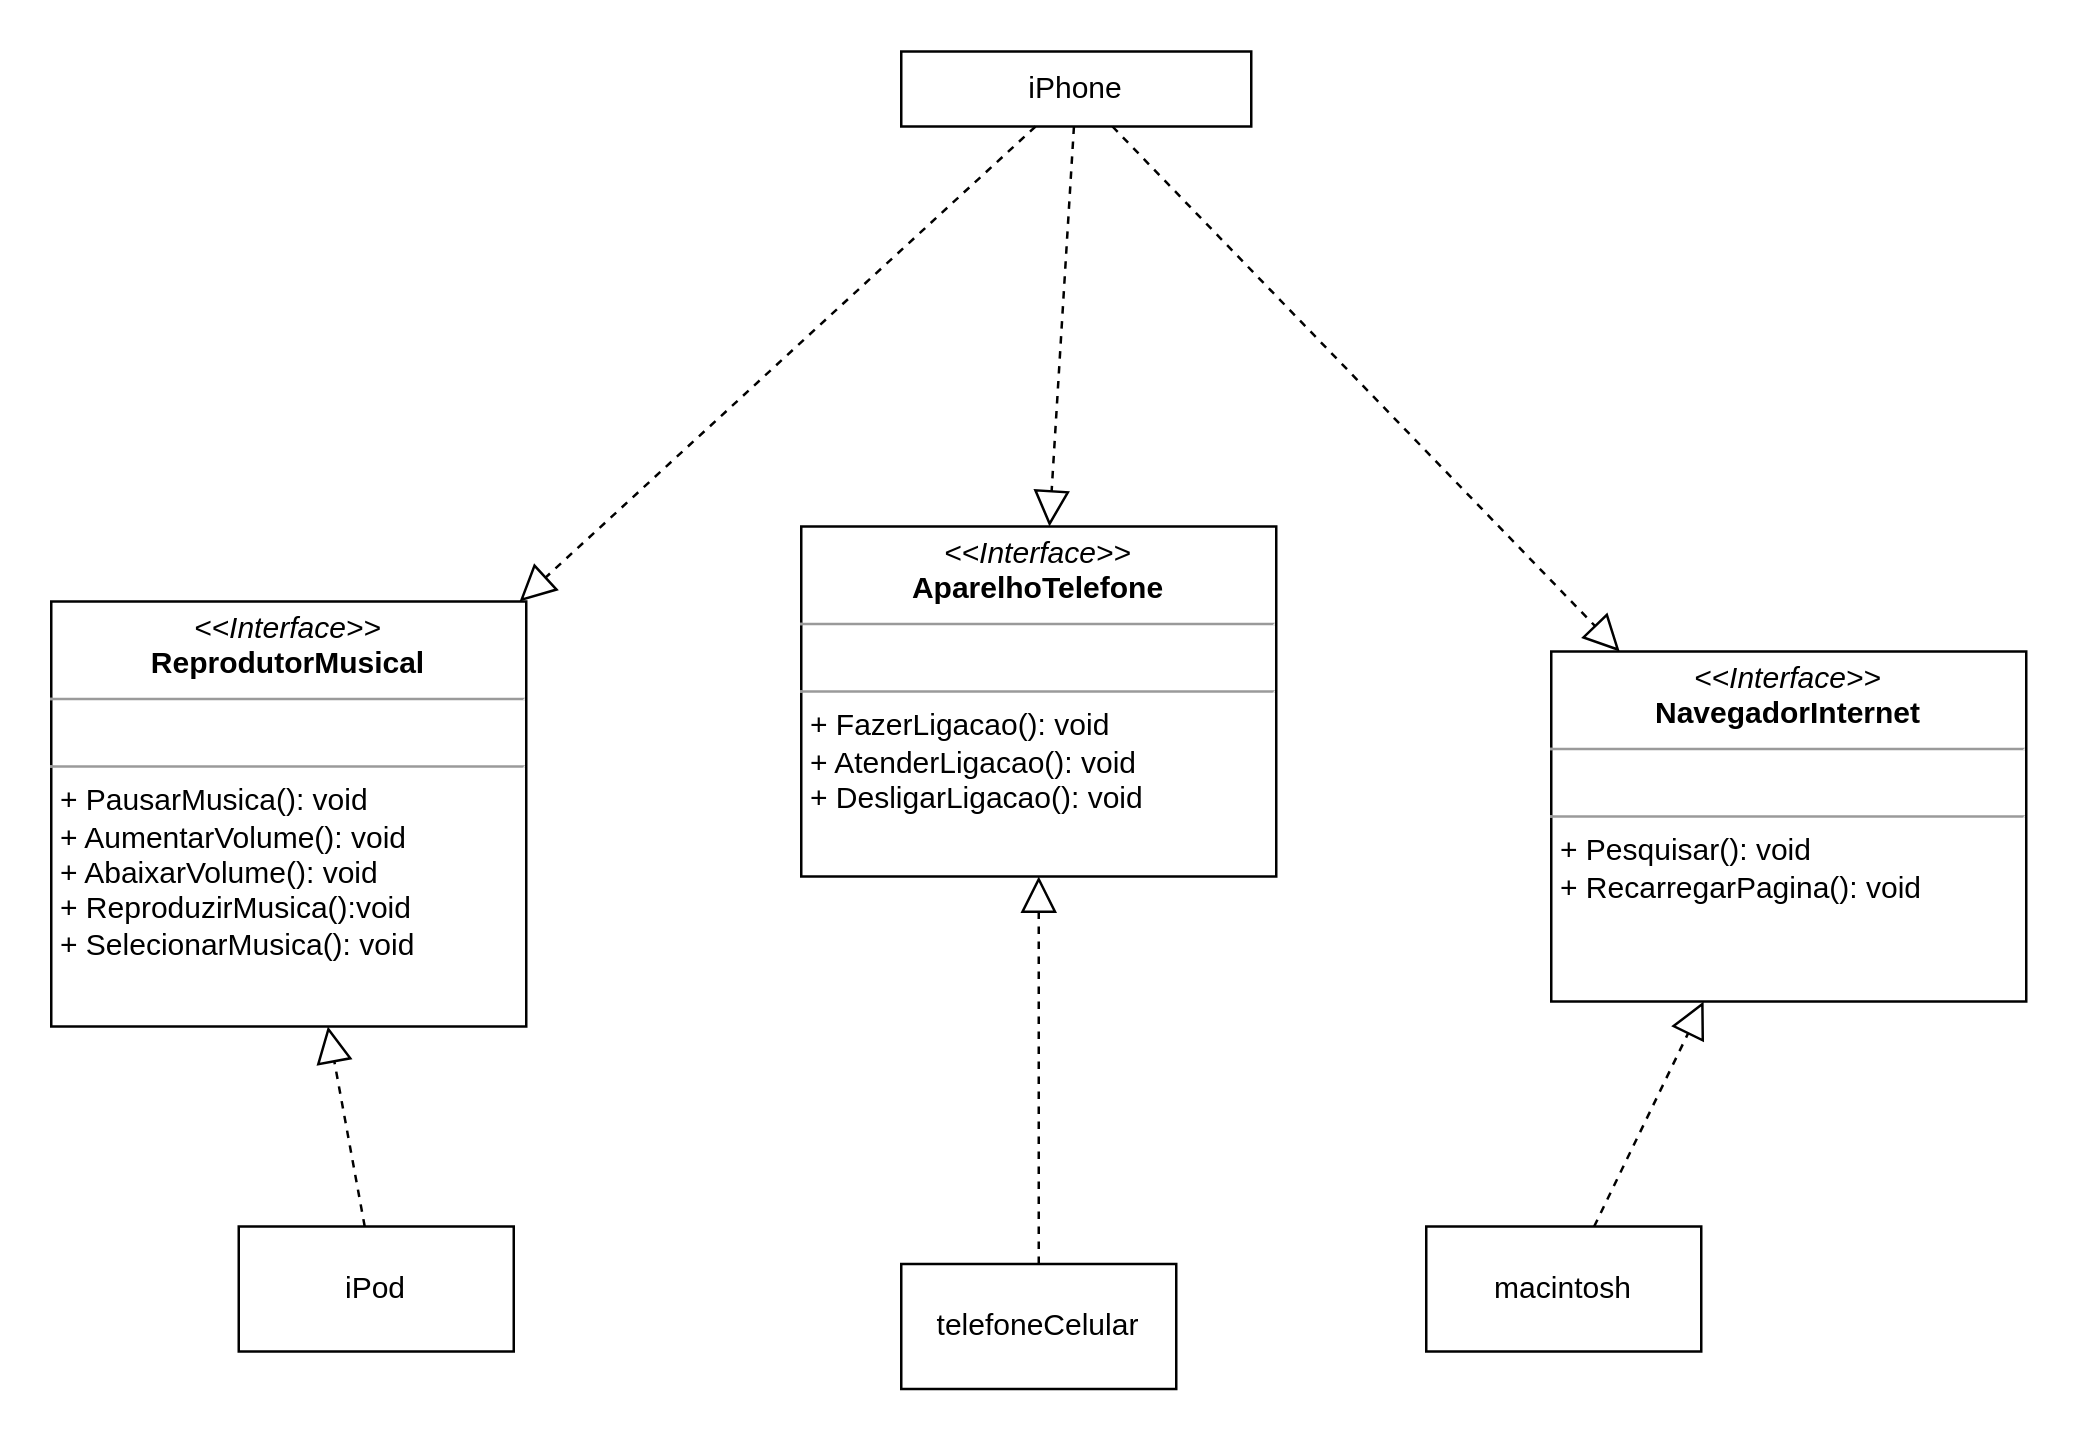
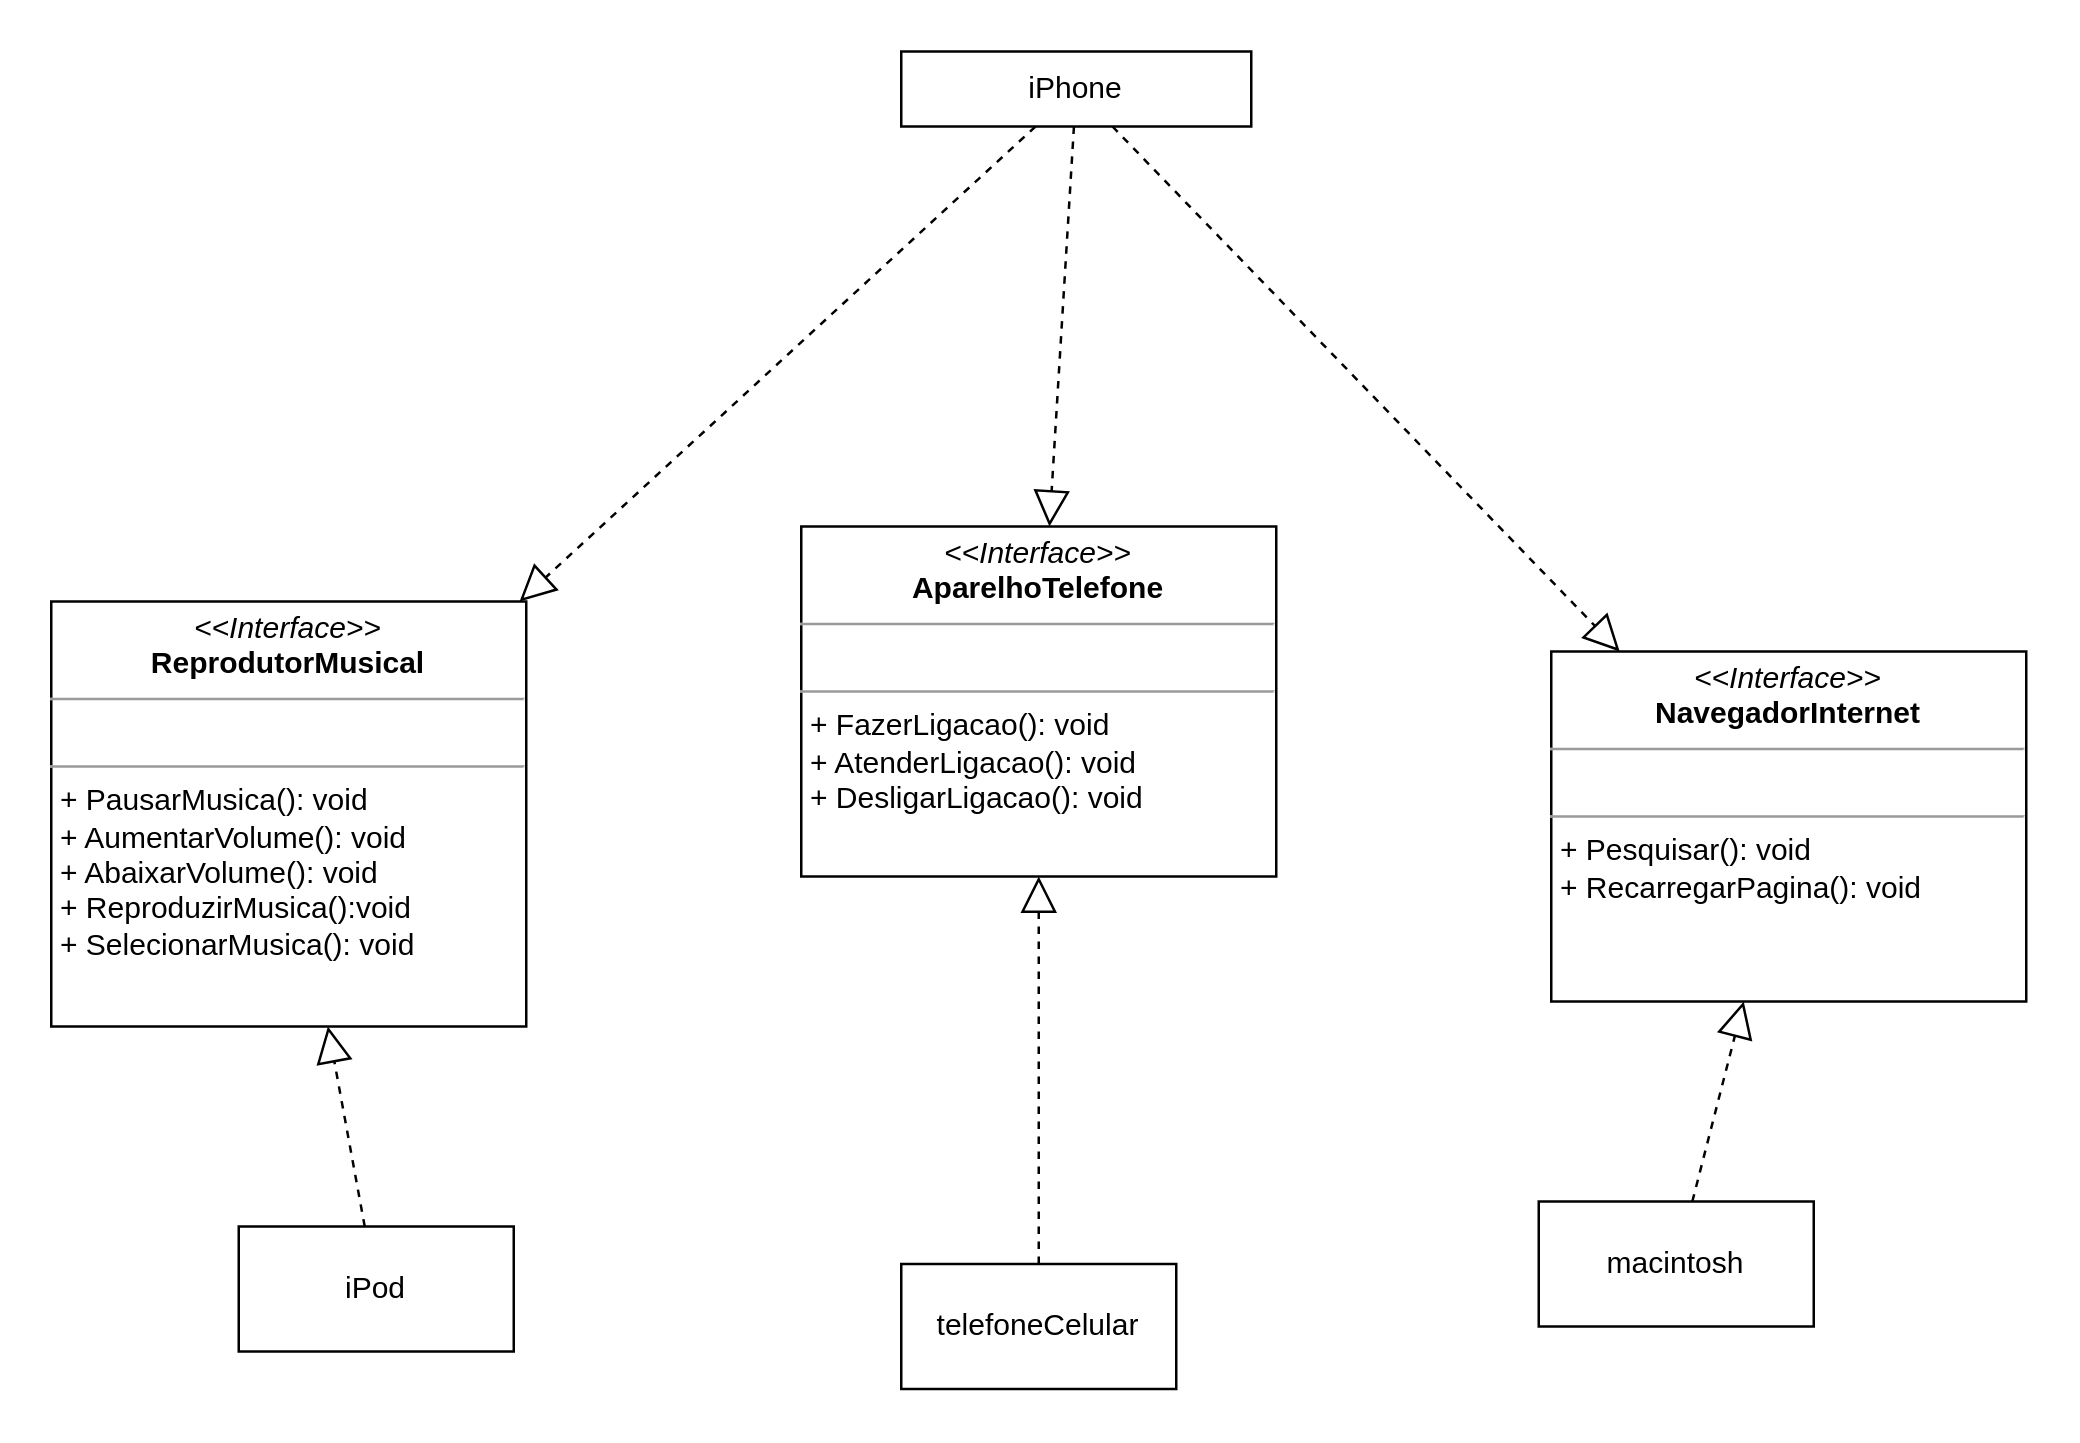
node "macintosh": moved (1564, 1289) -> (1676, 1264)
